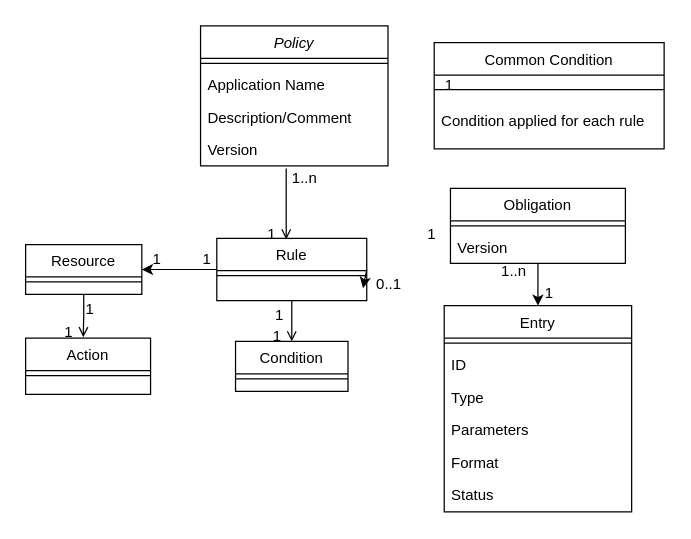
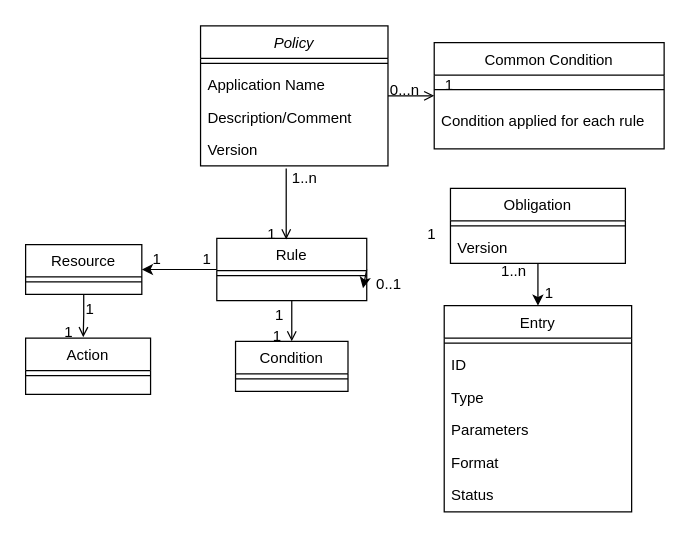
edge "Policy" -> "Common Condition": added, label "0...n"
